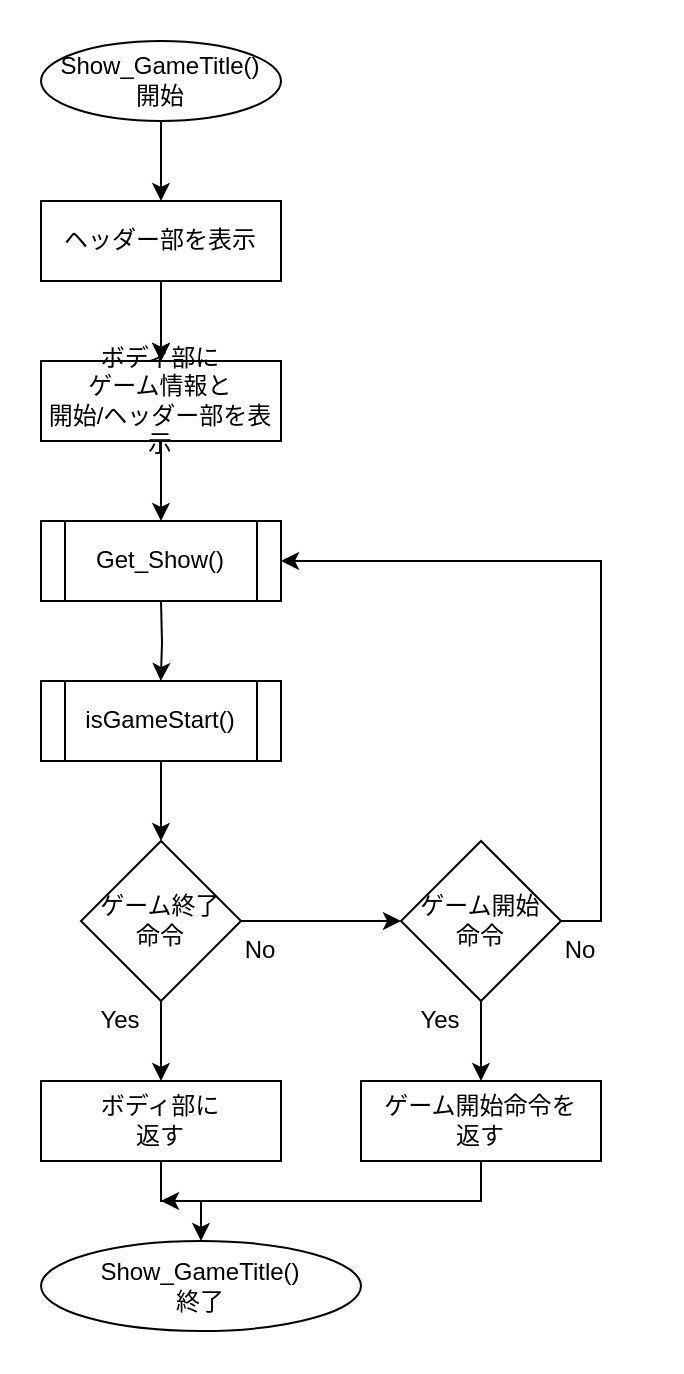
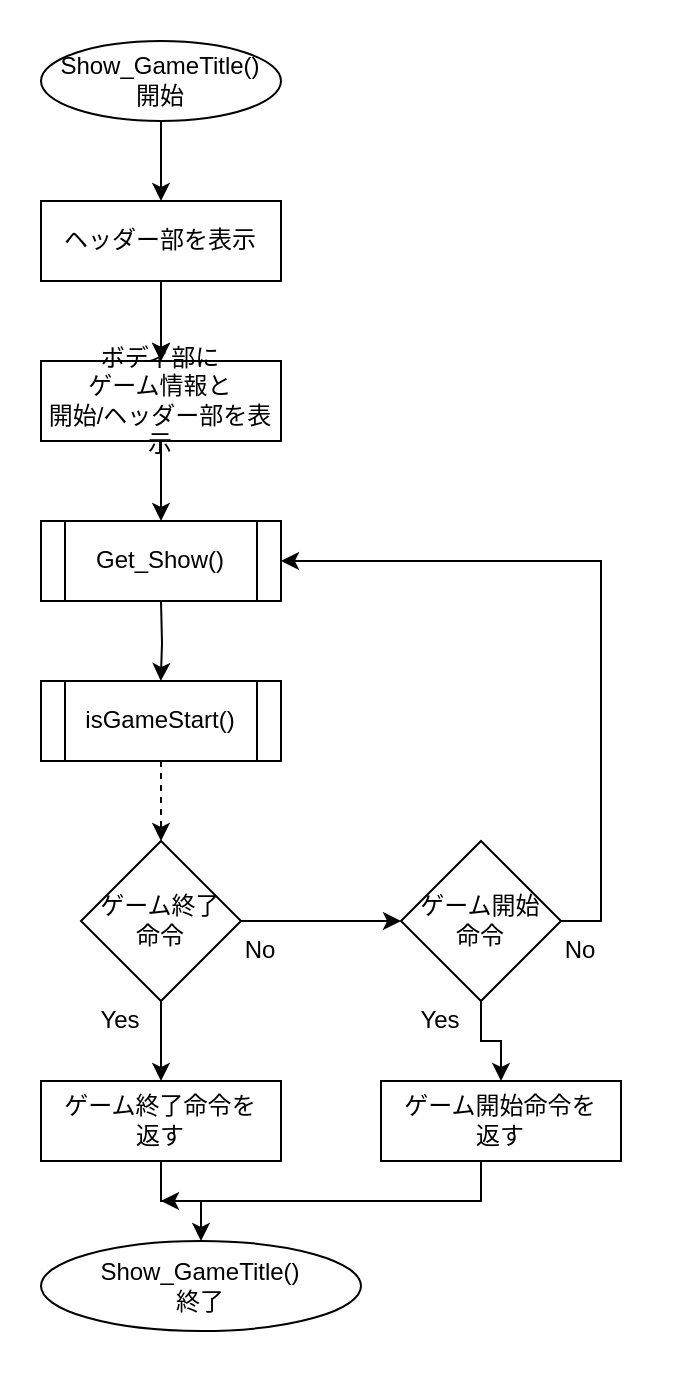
edge "isGameStart()" -> "ゲーム終了 命令": style solid -> dashed
node "ボディ部に 返す": label "ボディ部に 返す" -> "ゲーム終了命令を 返す"
node "ゲーム開始命令を 返す": moved (481, 1121) -> (501, 1121)
